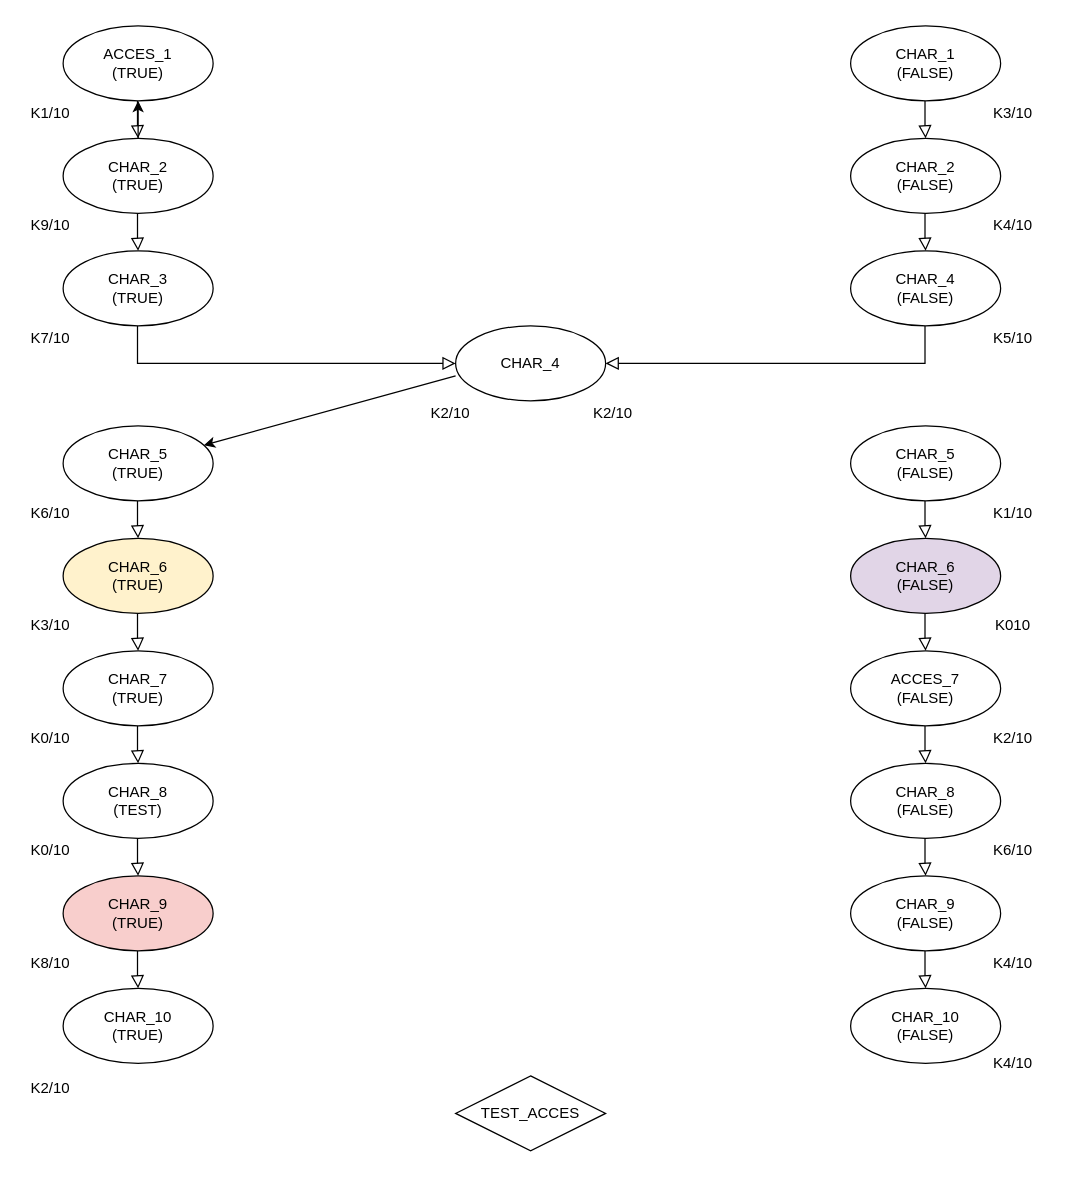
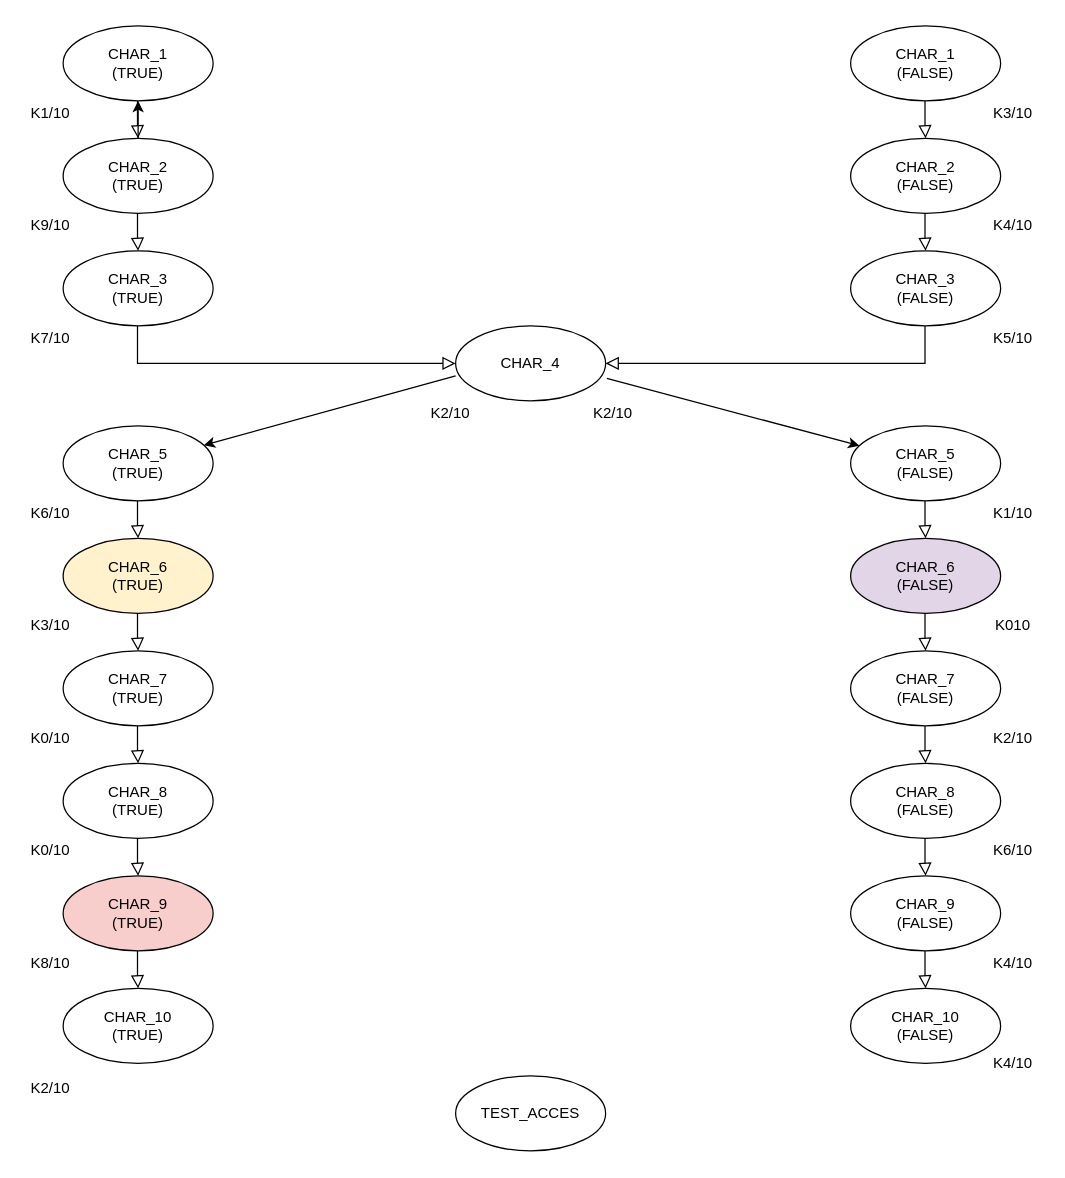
node "ACCES_1 (TRUE)": label "ACCES_1 (TRUE)" -> "CHAR_1 (TRUE)"
node "CHAR_4 (FALSE)": label "CHAR_4 (FALSE)" -> "CHAR_3 (FALSE)"
edge "CHAR_4" -> "CHAR_5 (FALSE)": added
node "ACCES_7 (FALSE)": label "ACCES_7 (FALSE)" -> "CHAR_7 (FALSE)"
node "CHAR_8 (TEST)": label "CHAR_8 (TEST)" -> "CHAR_8 (TRUE)"
node "TEST_ACCES": shape diamond -> ellipse
